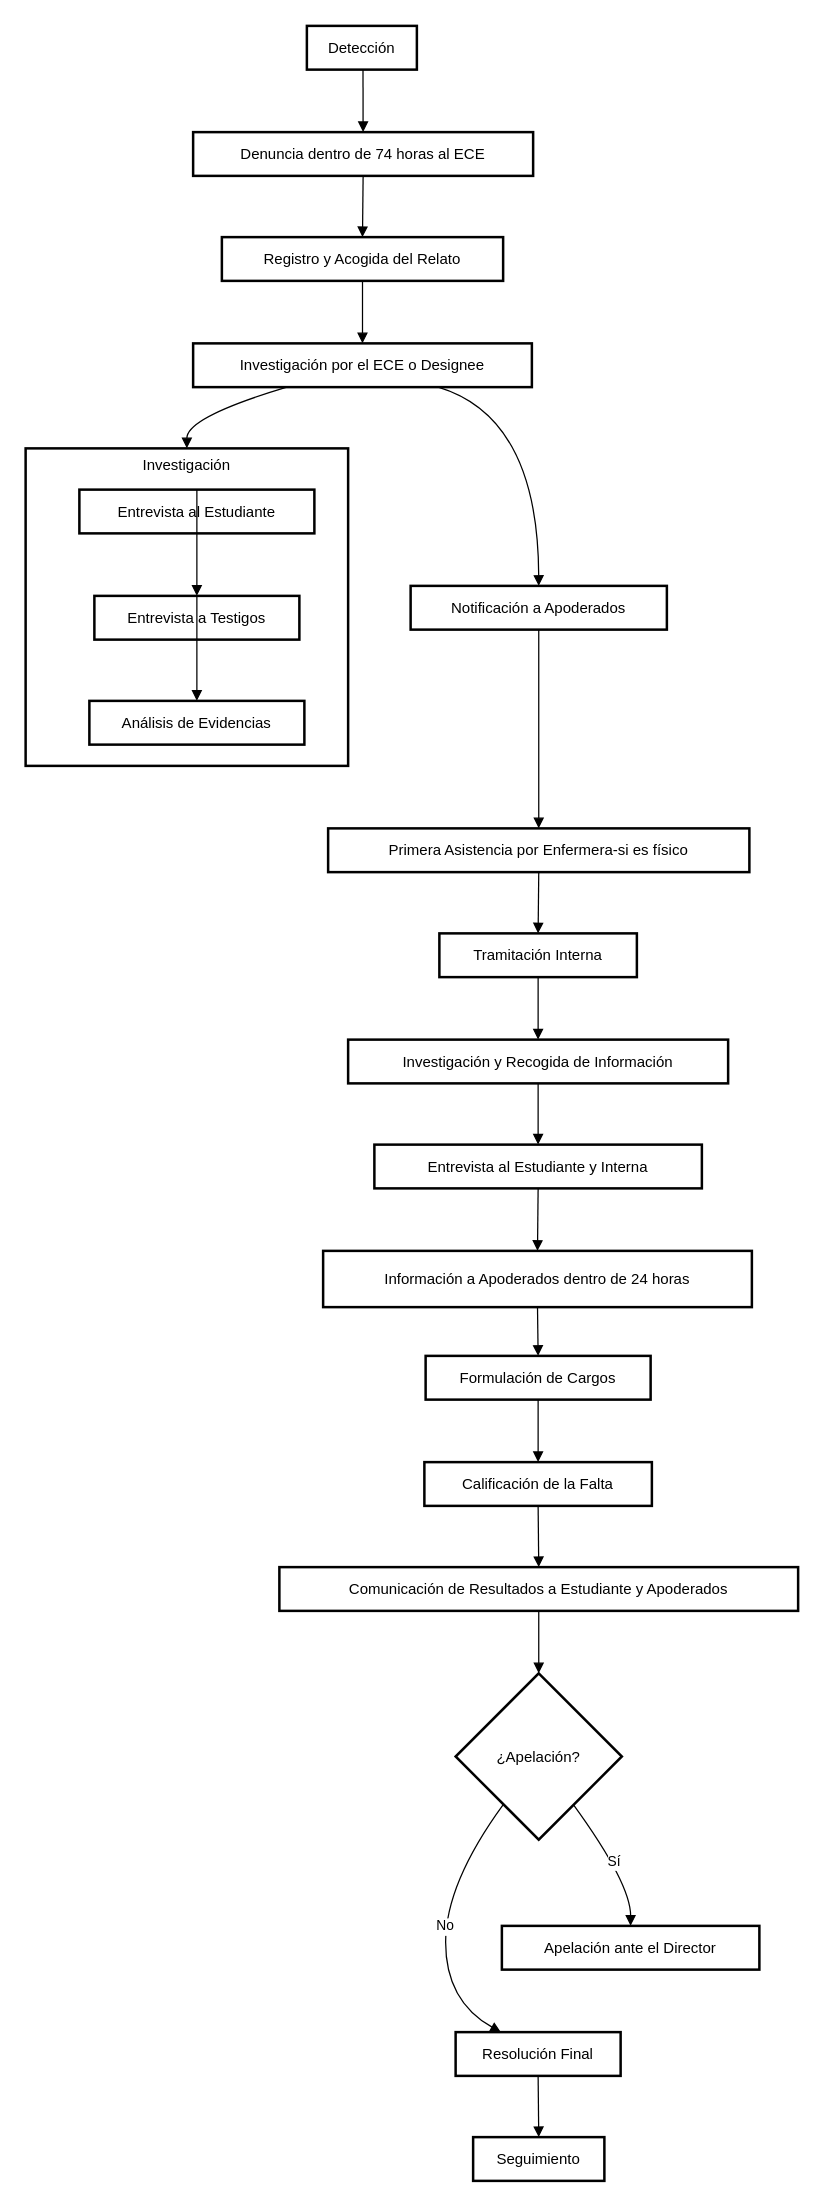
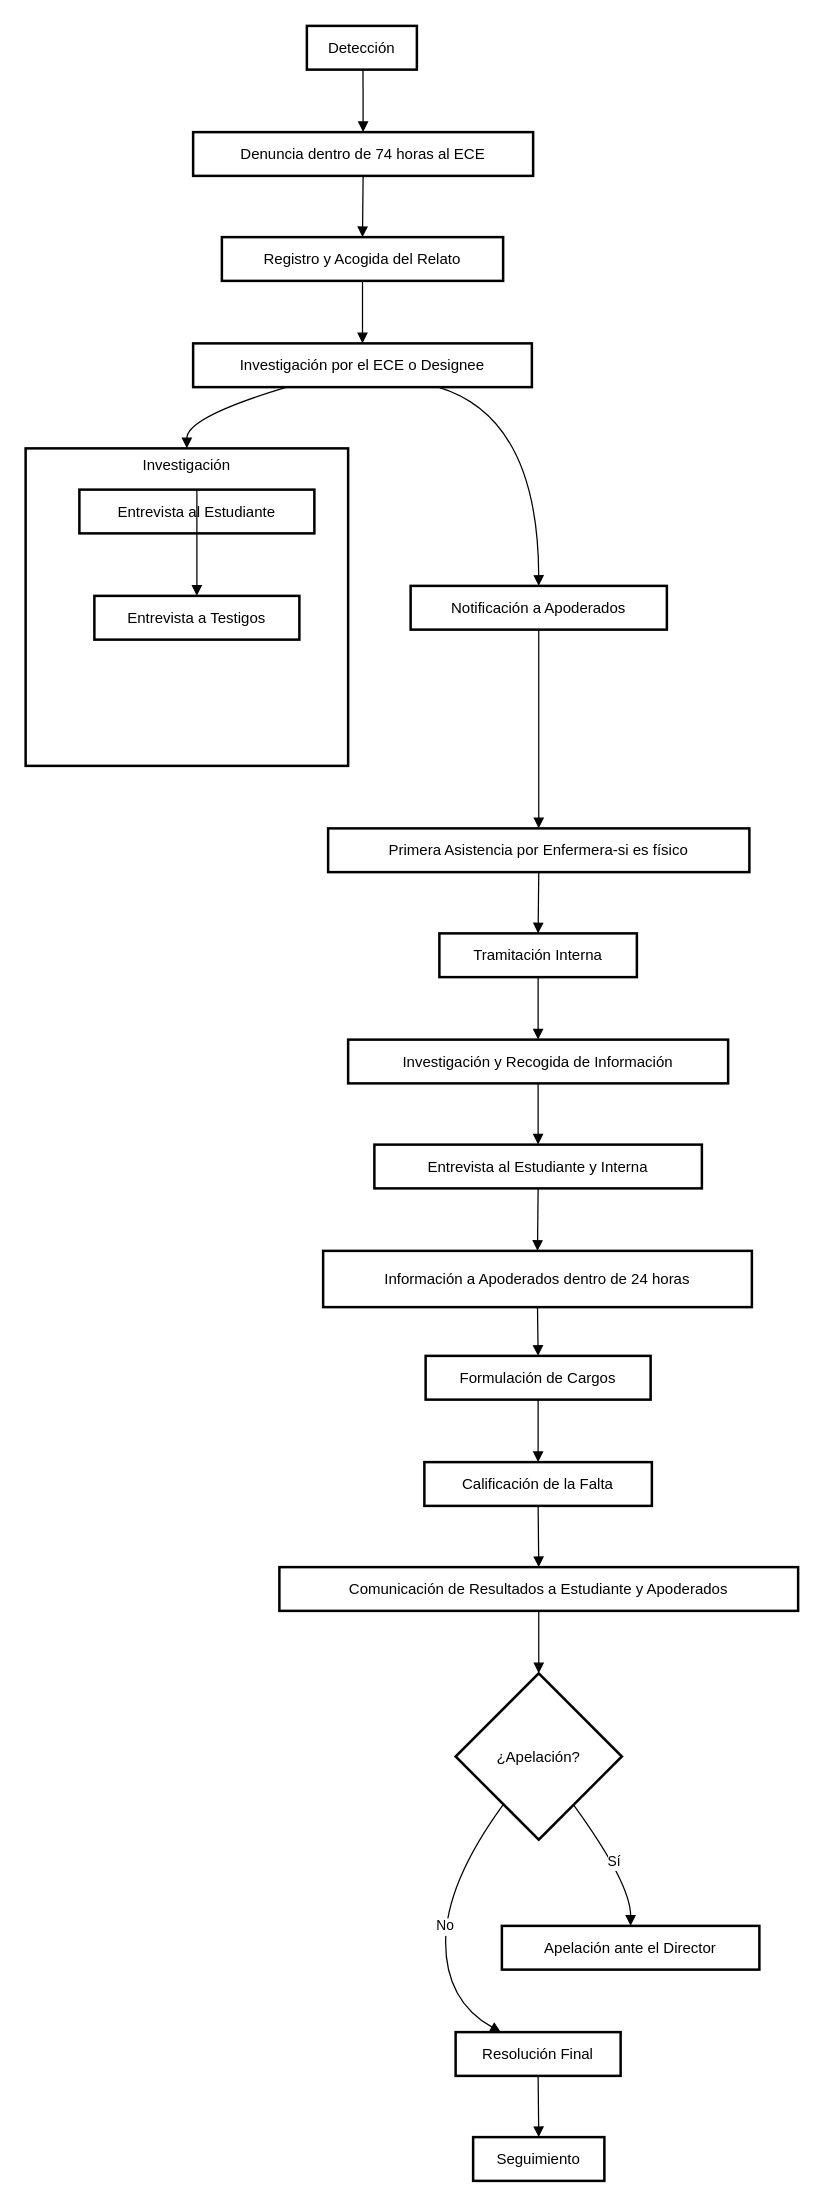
edge "Entrevista a Testigos" -> "Análisis de Evidencias": removed
node "Análisis de Evidencias": removed
